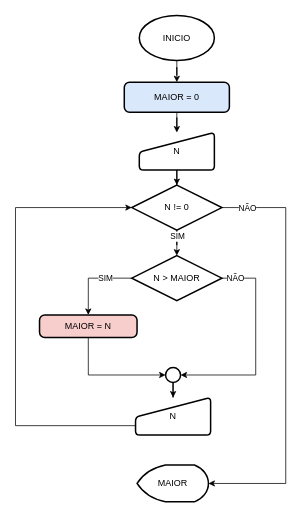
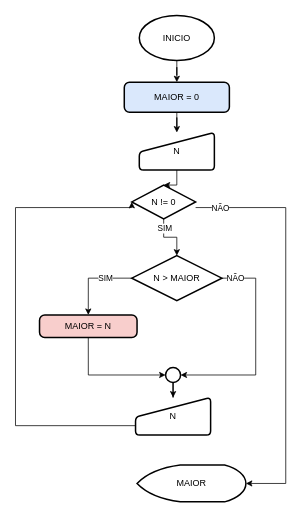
node "N != 0": size 90x45 -> 64x34
node "MAIOR": size 71x37 -> 109x37
